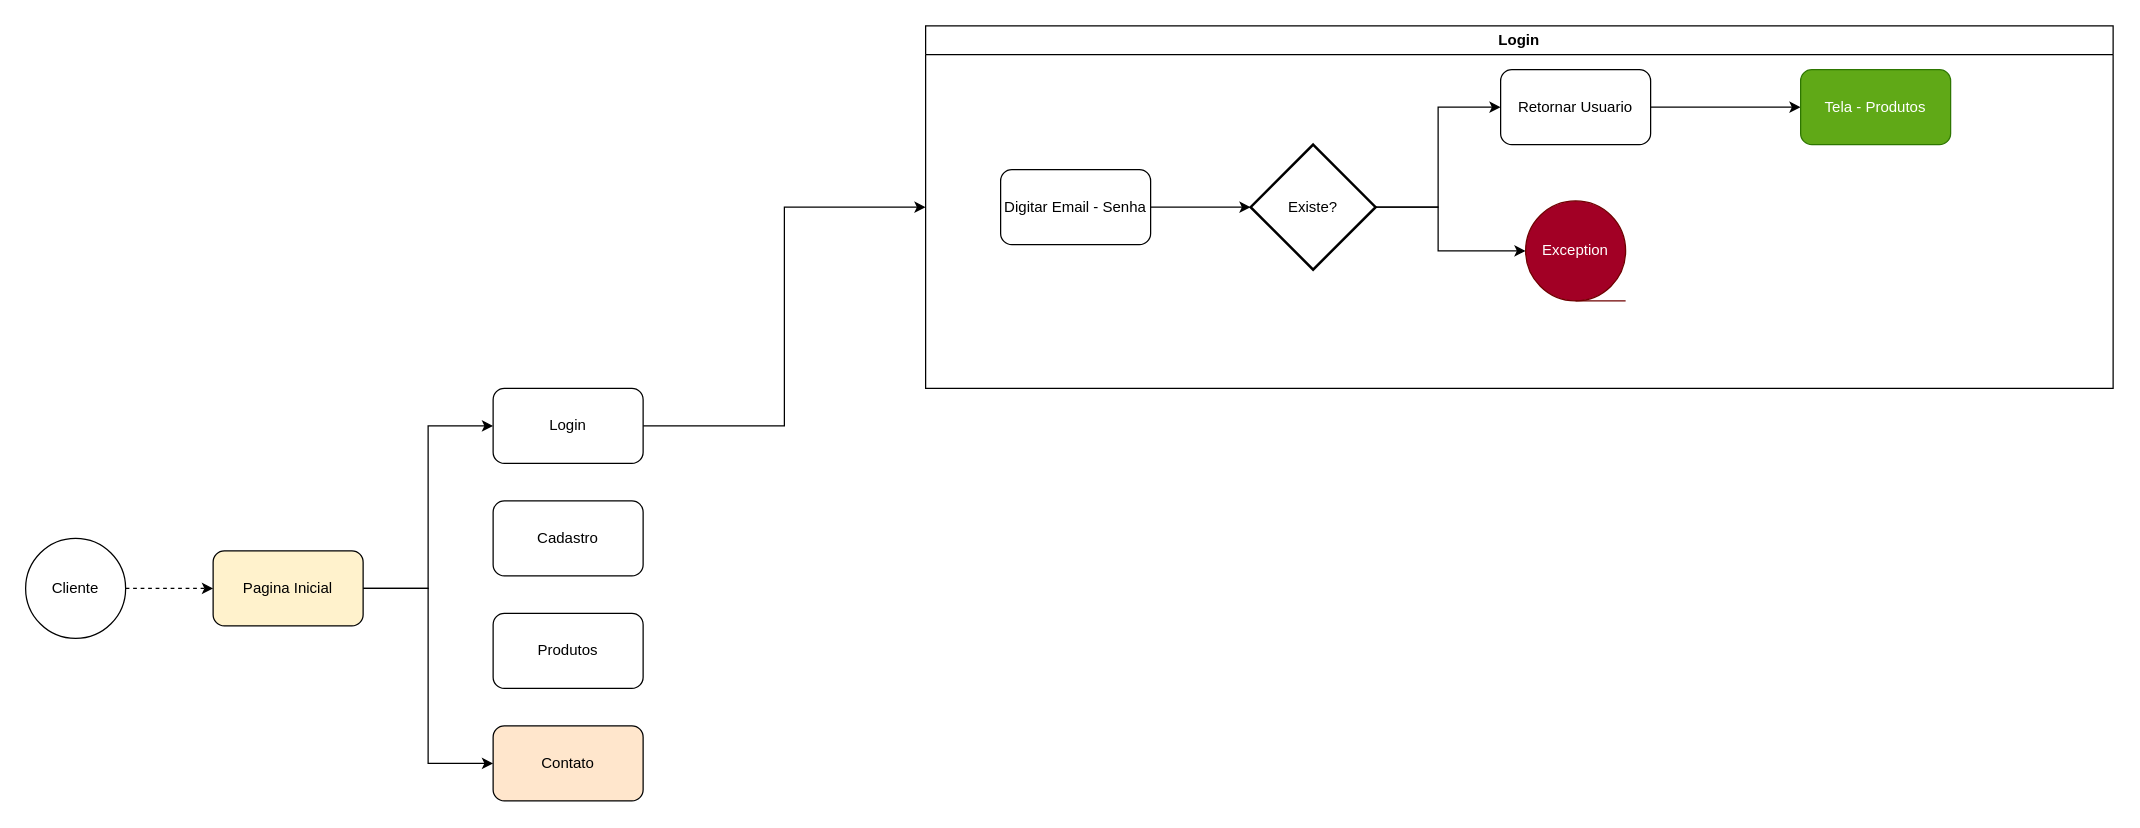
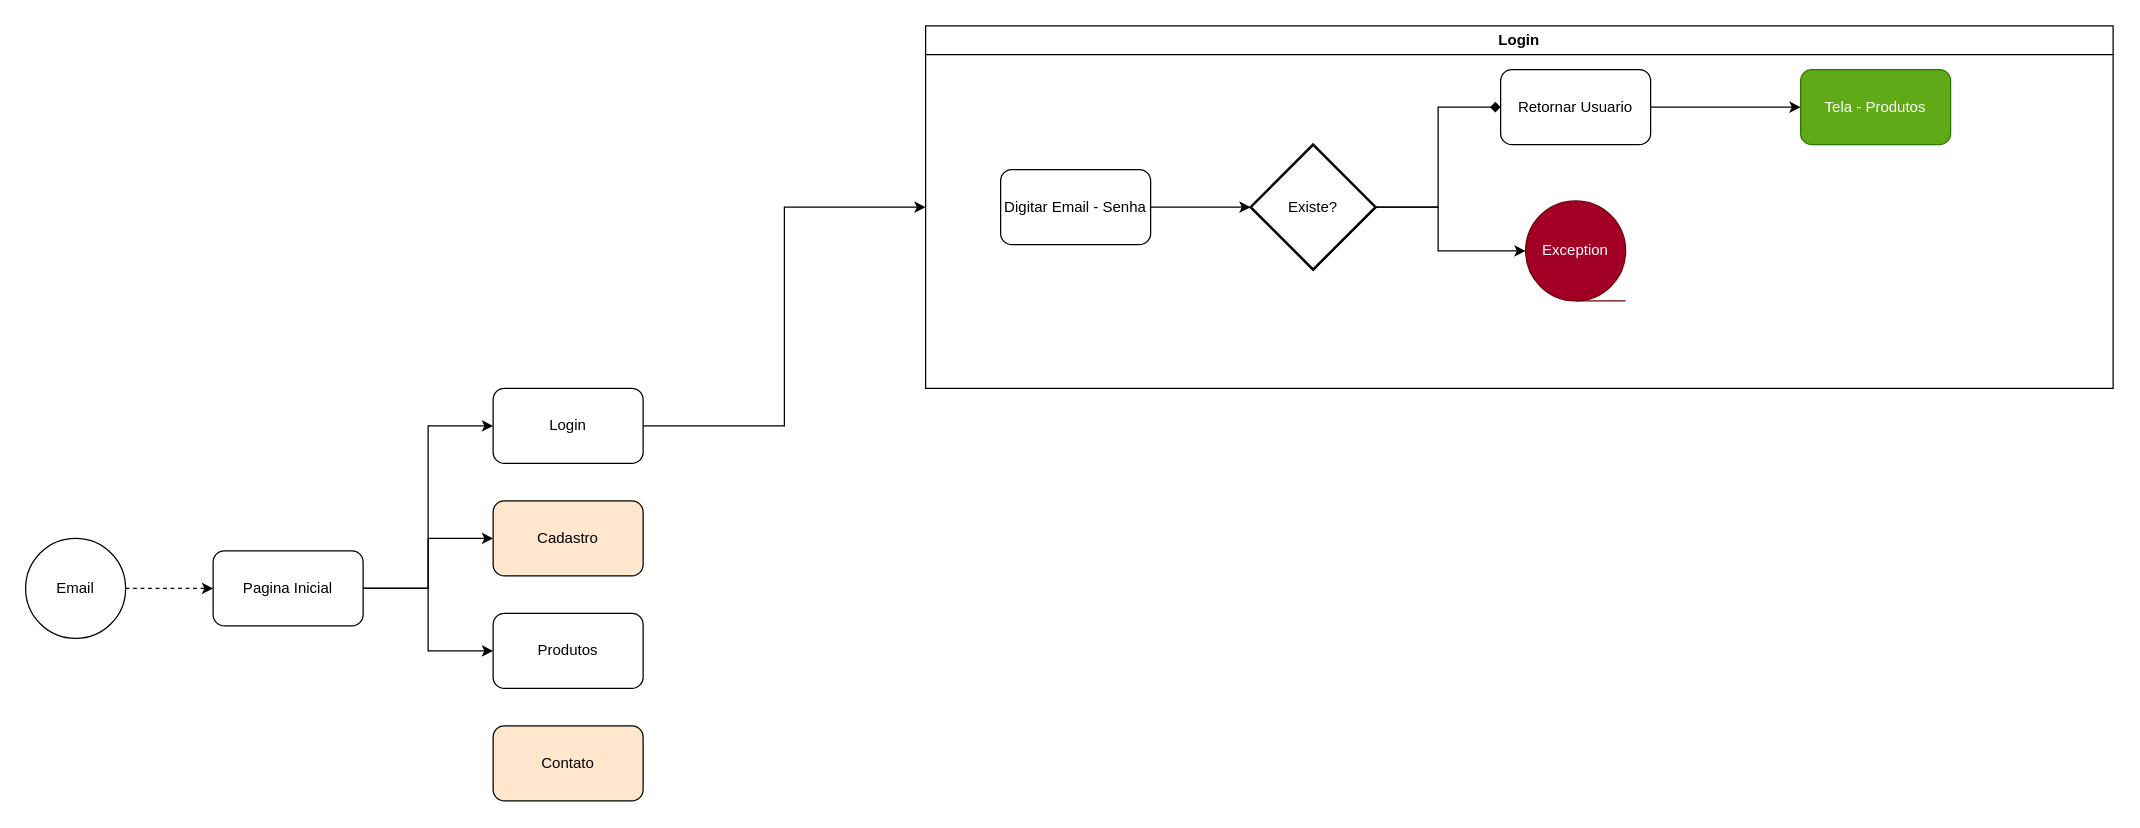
edge "Existe?" -> "Retornar Usuario": arrowhead classic -> diamond
edge "Pagina Inicial" -> "Cadastro": added
node "Cadastro": fillcolor #ffffff -> #ffe6cc
node "Cliente": label "Cliente" -> "Email"
node "Pagina Inicial": fillcolor #fff2cc -> #ffffff
edge "Pagina Inicial" -> "Contato": now "Pagina Inicial" -> "Produtos"
